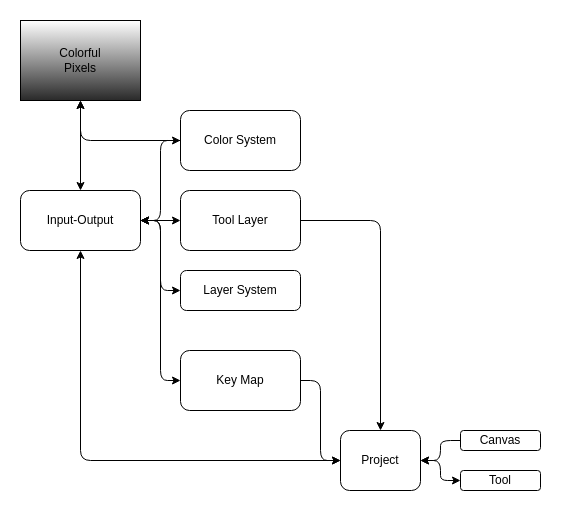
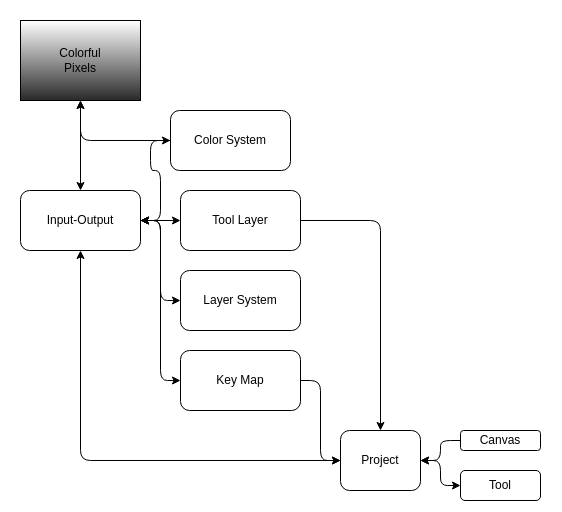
node "Color System": moved (241, 141) -> (231, 141)
node "Layer System": size 120x40 -> 120x60
node "Tool": size 80x20 -> 80x30
